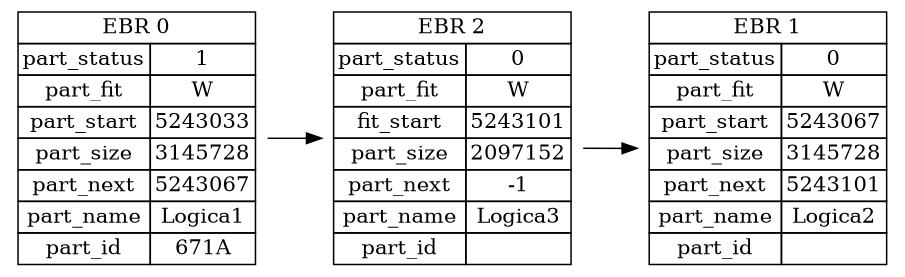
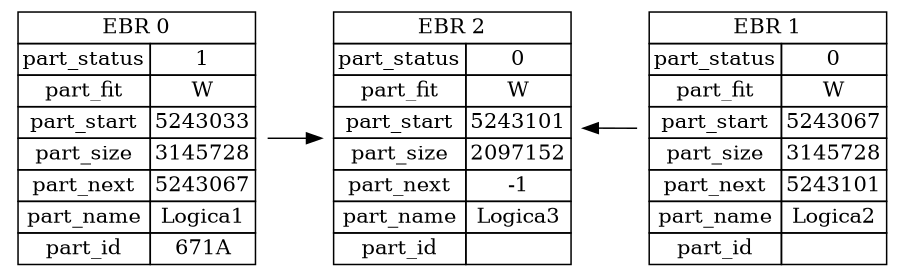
node "EBR 2": text "fit_start" -> "part_start"
edge "EBR 2" -> "EBR 1": reversed
